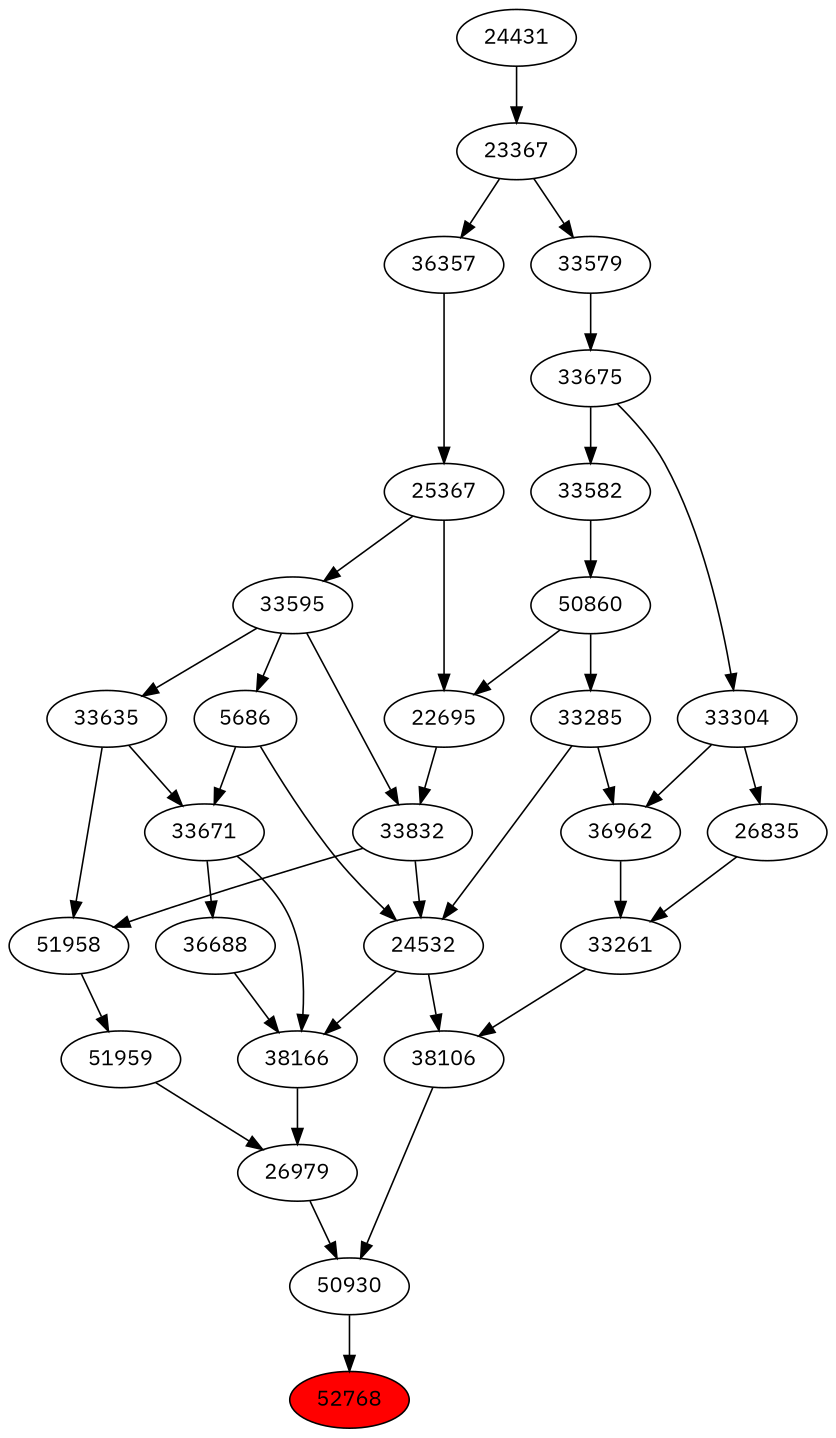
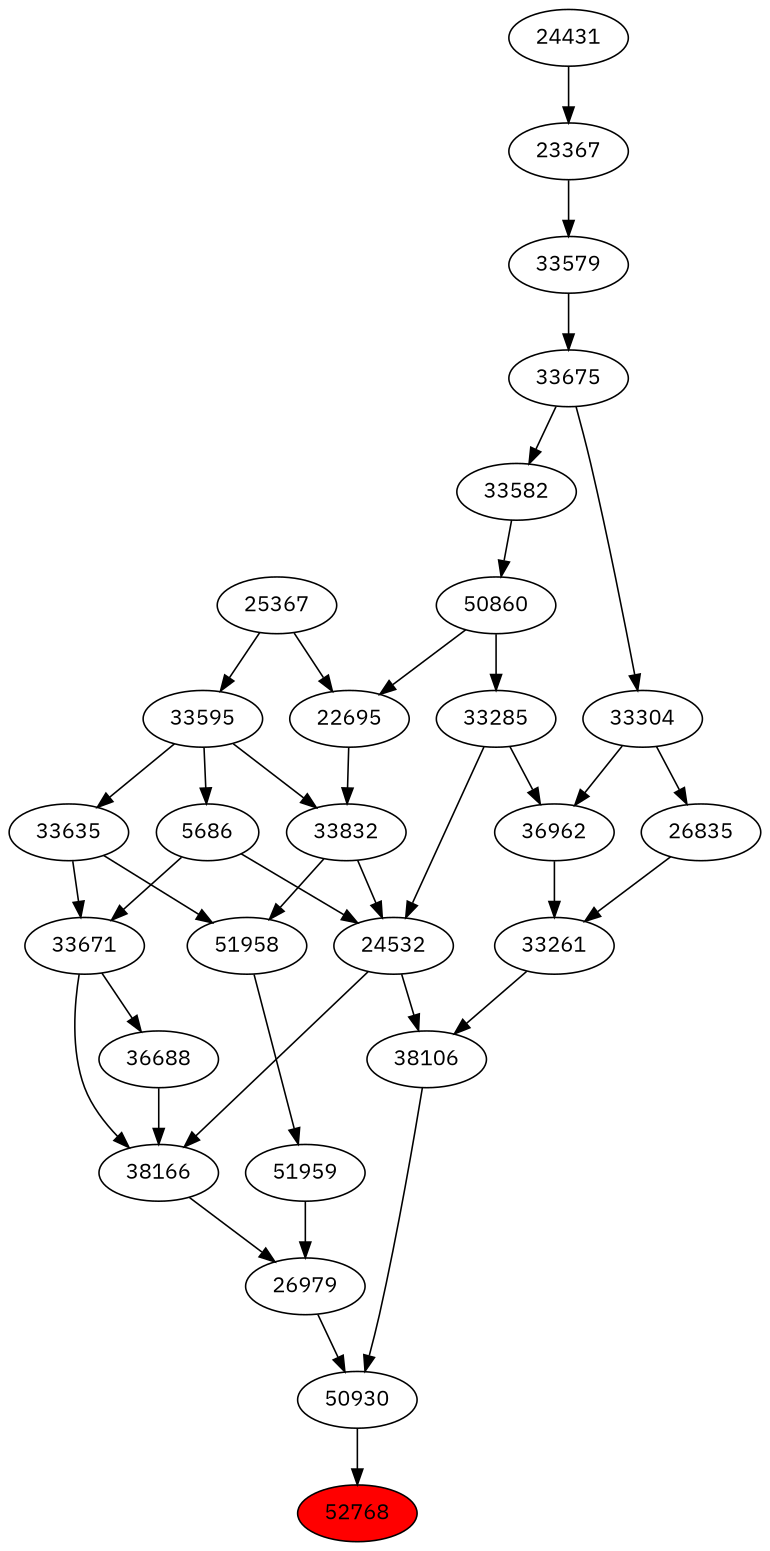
node "36357": removed
